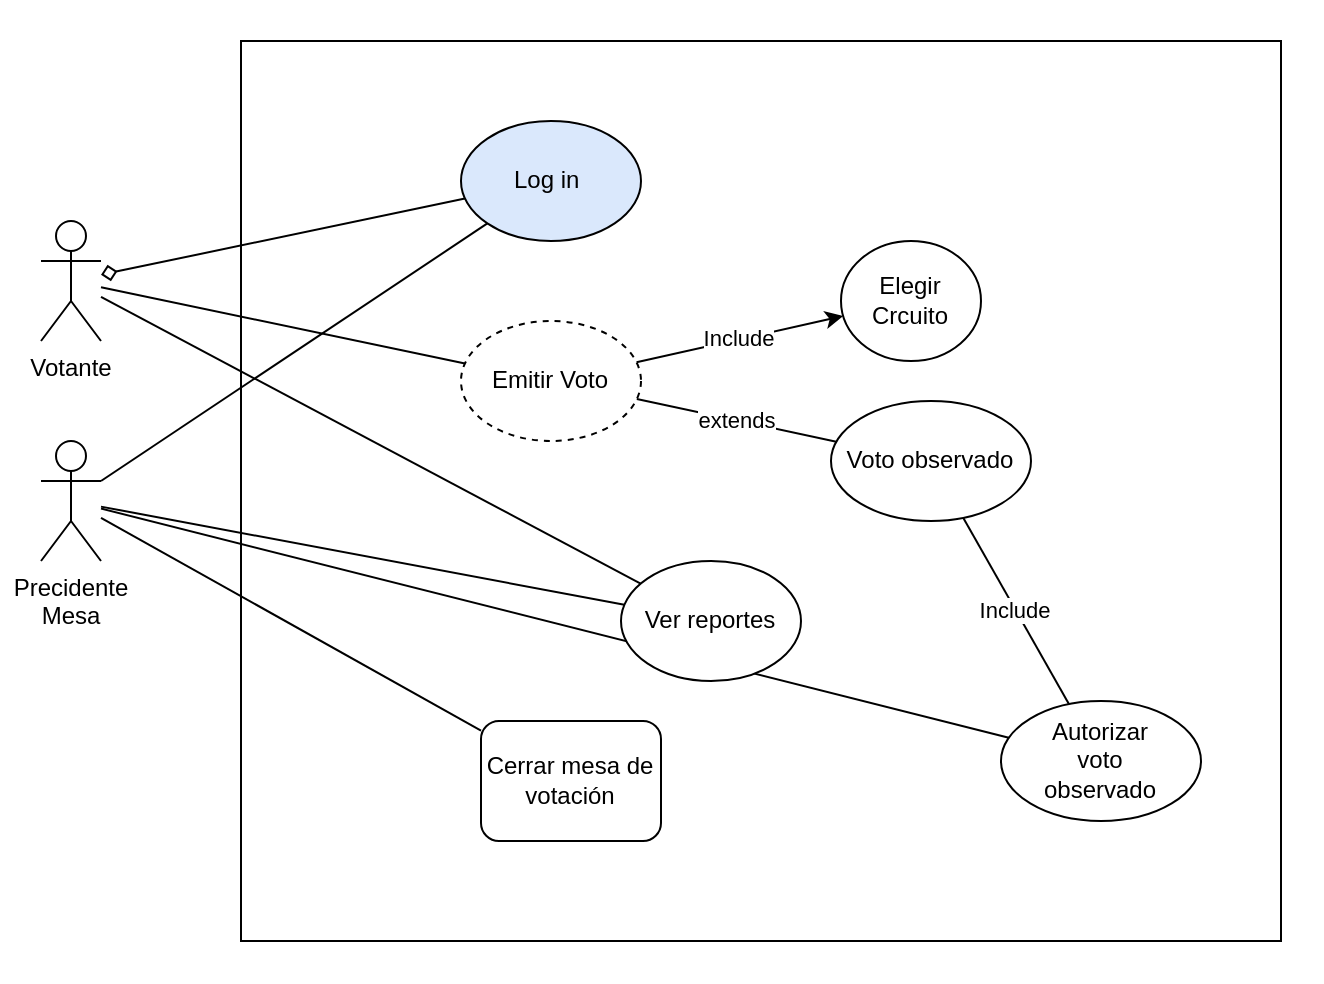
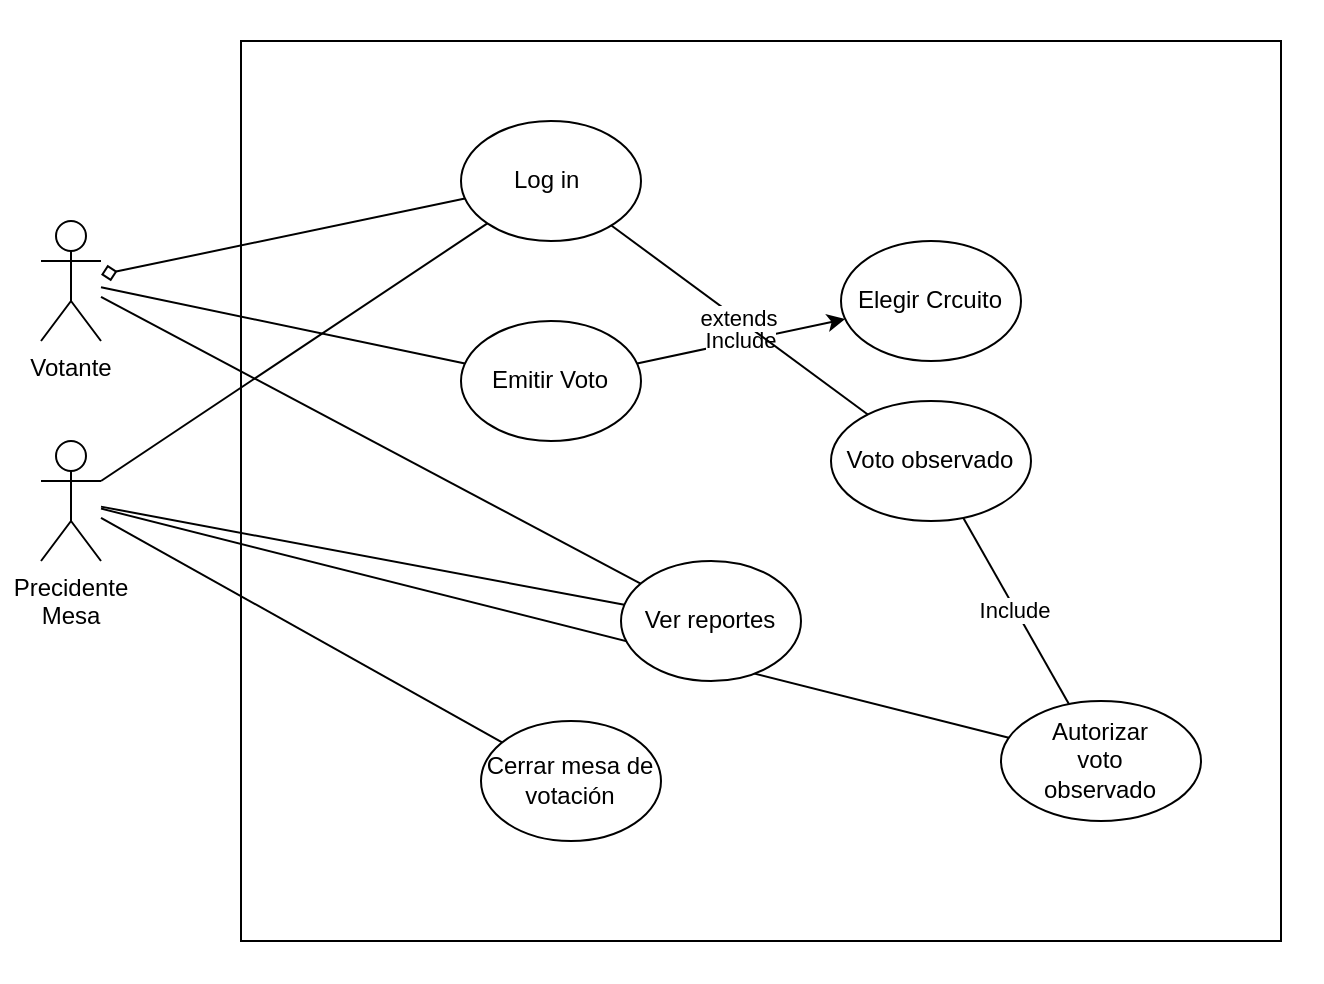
node "Log in": fillcolor #dae8fc -> #ffffff
node "Elegir Crcuito": size 140x120 -> 180x120
node "Emitir Voto": style dashed -> solid
edge "Emitir Voto" -- "Voto observado": now "Log in" -- "Voto observado"
node "Cerrar mesa de votación": shape rounded rectangle -> ellipse
